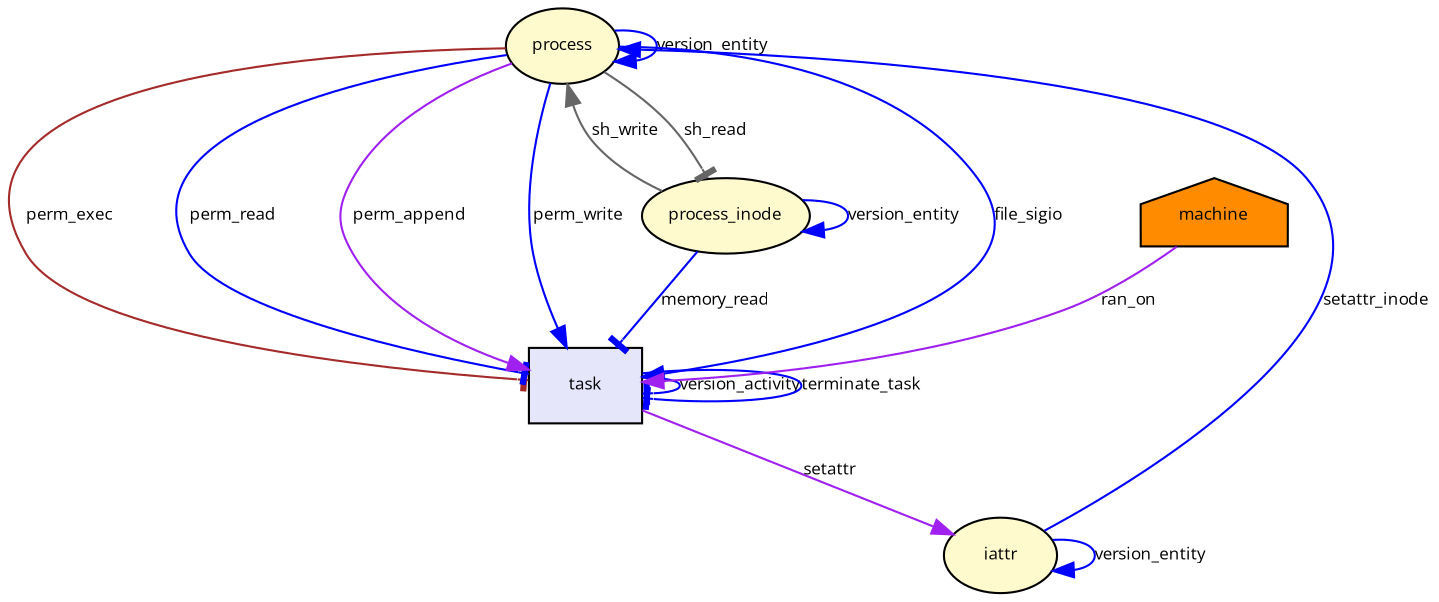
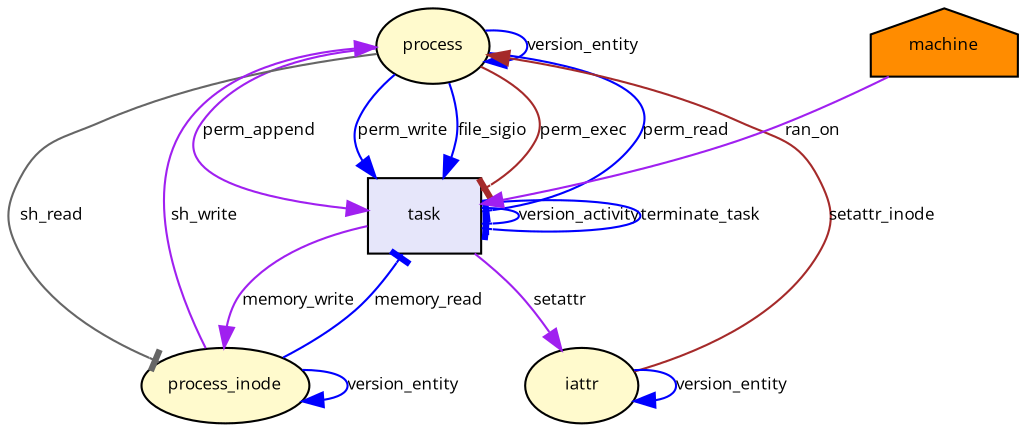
edge "iattr" -> "process": color blue -> brown
edge "process_inode" -> "process": color gray40 -> purple
edge "task" -> "process_inode": added, label "memory_write"
